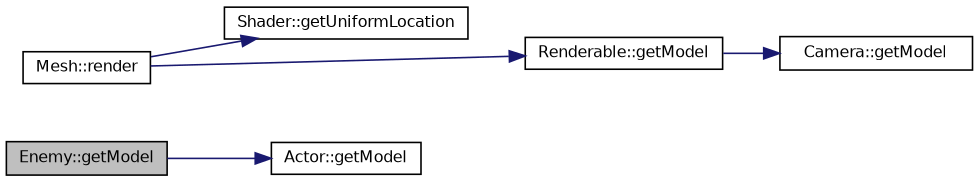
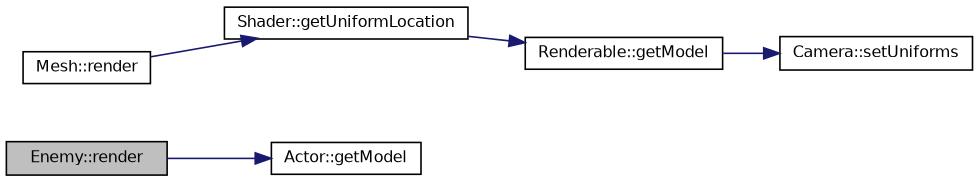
node "Camera::getModel": label "Camera::getModel" -> "Camera::setUniforms"
edge "Mesh::render" -> "Renderable::getModel": now "Shader::getUniformLocation" -> "Renderable::getModel"
node "Enemy::getModel": label "Enemy::getModel" -> "Enemy::render"
